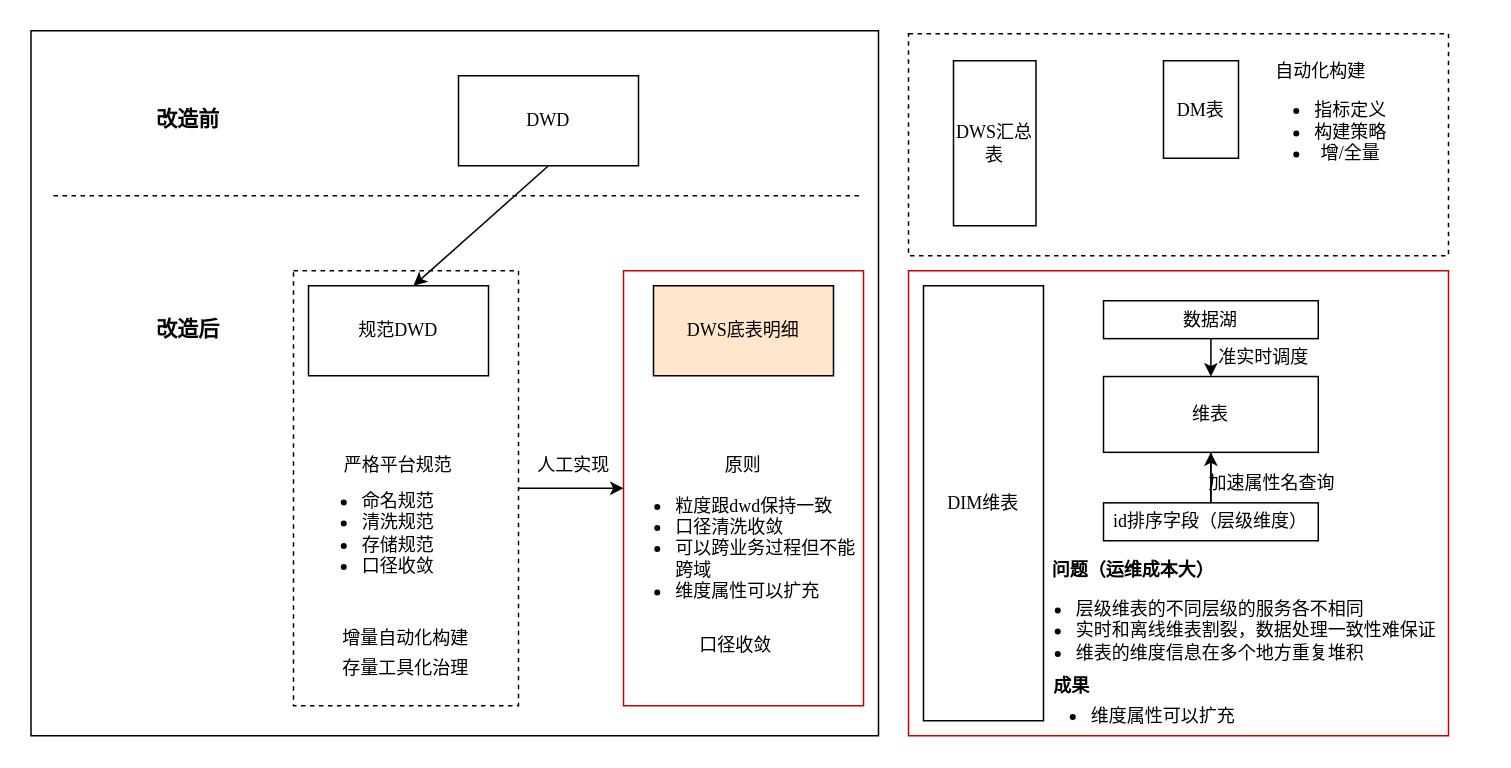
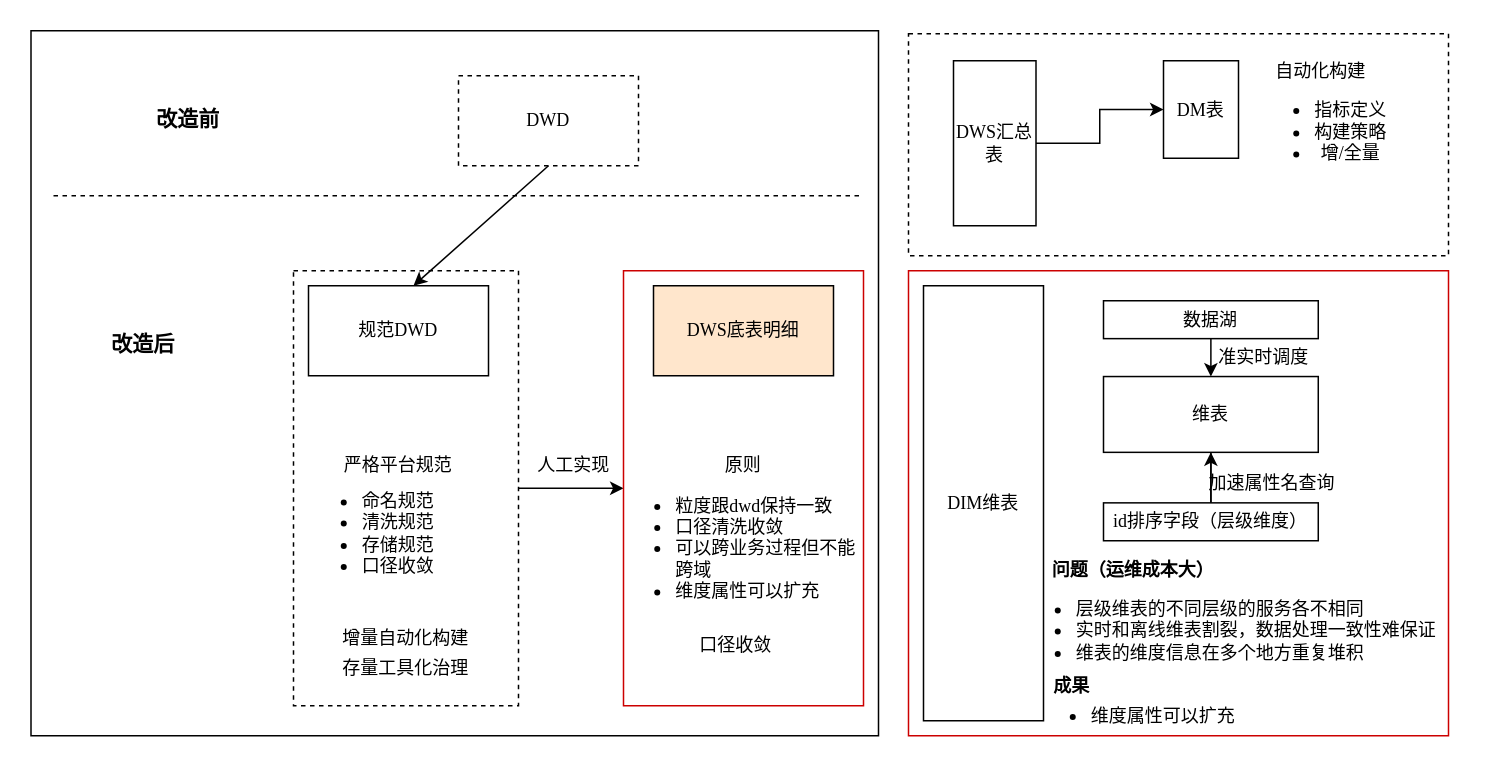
node "DWD": style solid -> dashed
edge "DWS汇总表" -> "DM表": added
node "改造后": moved (188, 331) -> (143, 346)
